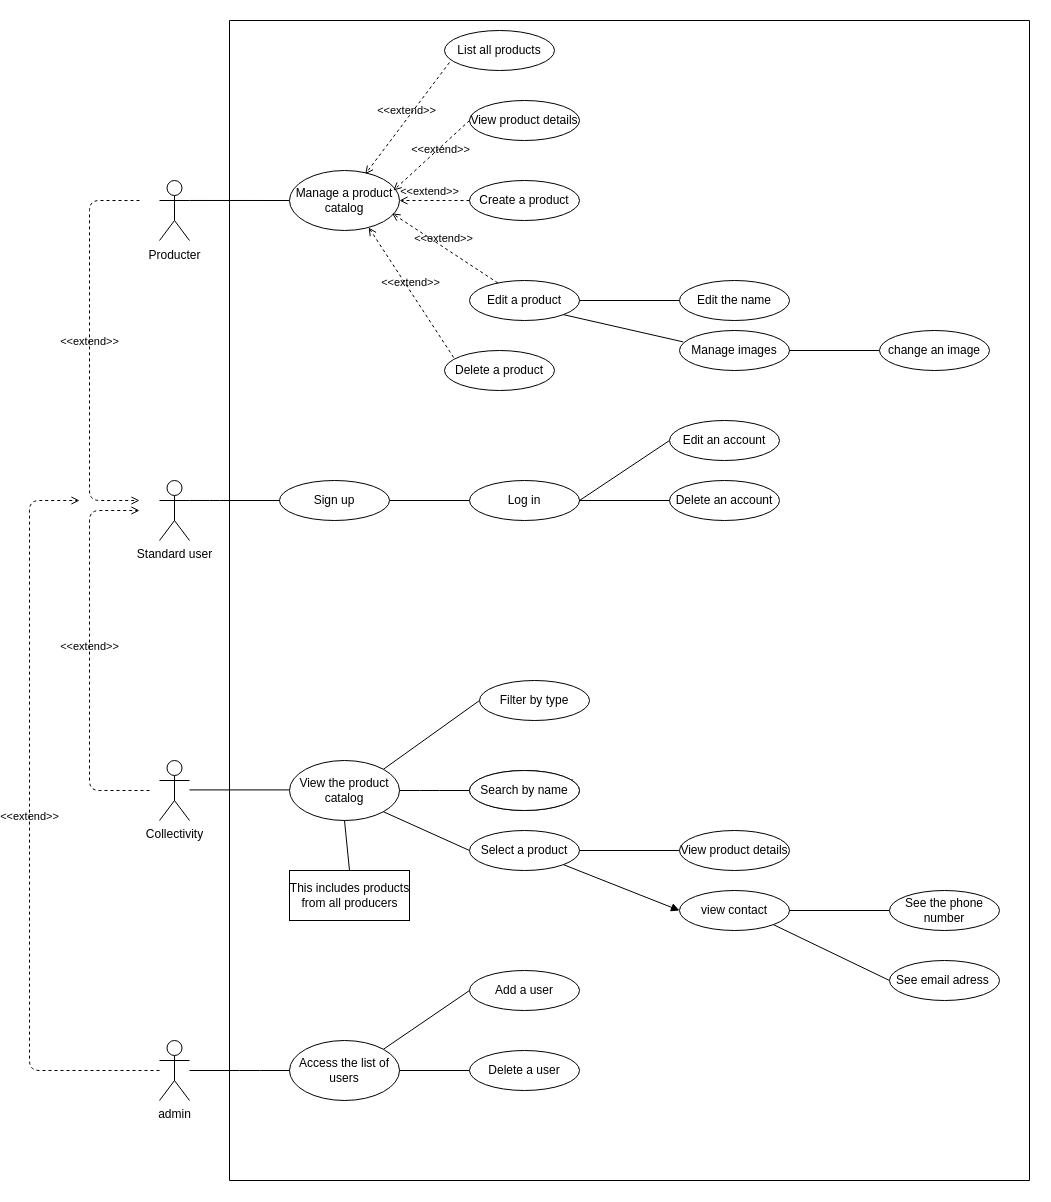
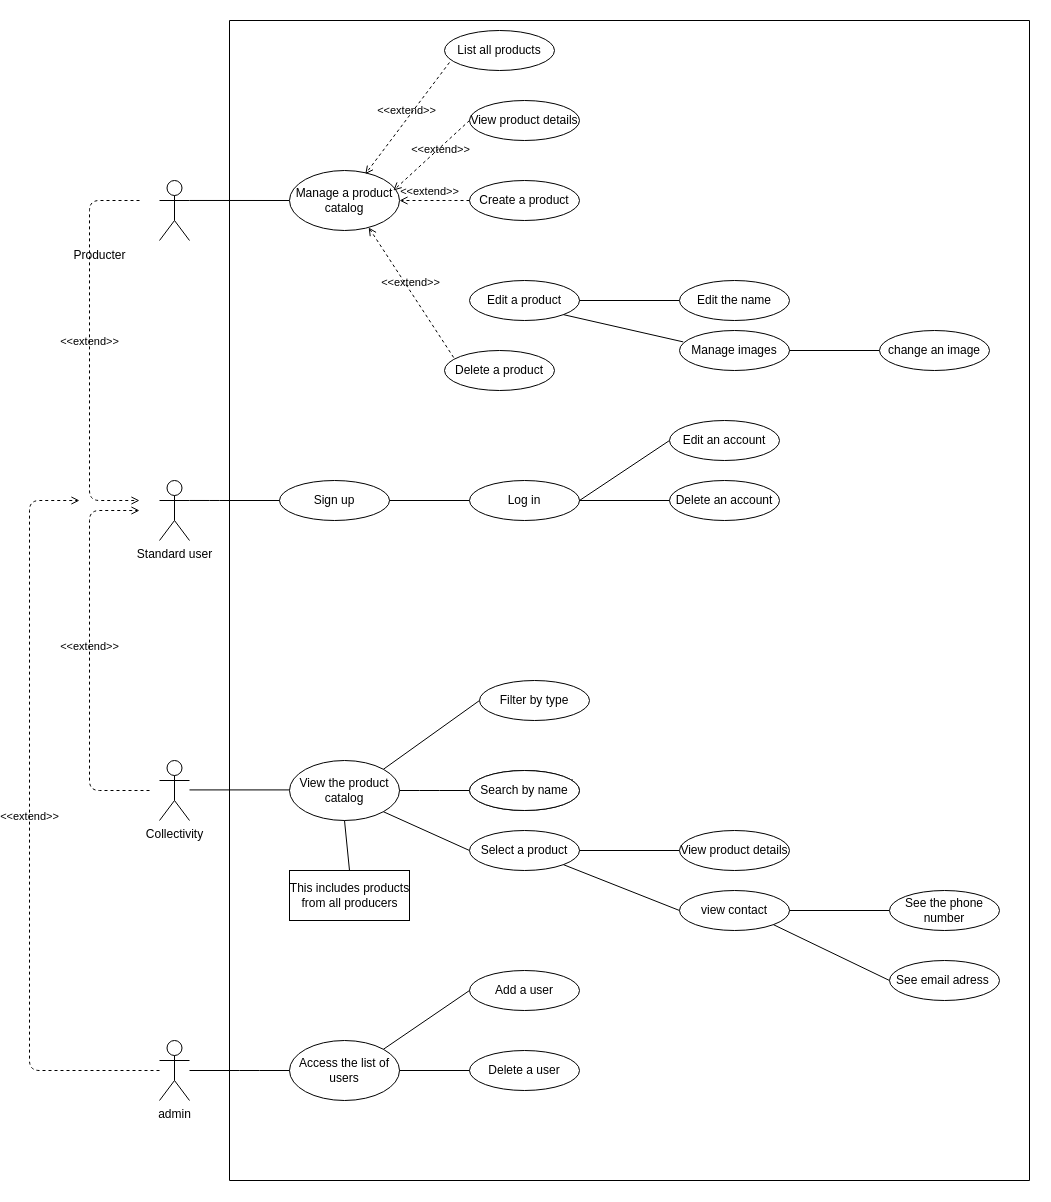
edge "Edit a product" -> "Manage a product catalog": removed, label "<<extend>>"
node "Producter": moved (175, 256) -> (100, 256)
edge "Select a product" -> "view contact": arrowhead block -> none
